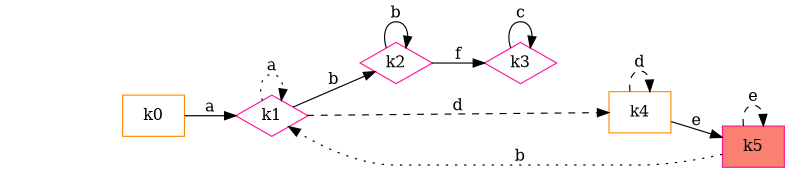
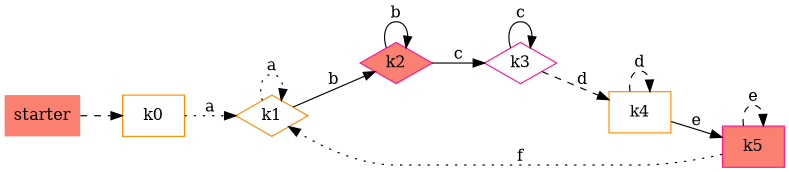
edge "k2" -> "k3": label "f" -> "c"
node "k2": fillcolor white -> salmon
edge "k1" -> "k4": now "k3" -> "k4"
node "starter": added
edge "k0" -> "k1": style solid -> dotted
node "k1": color deeppink -> darkorange
edge "k5" -> "k1": label "b" -> "f"
